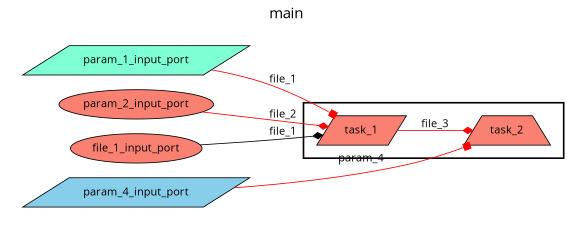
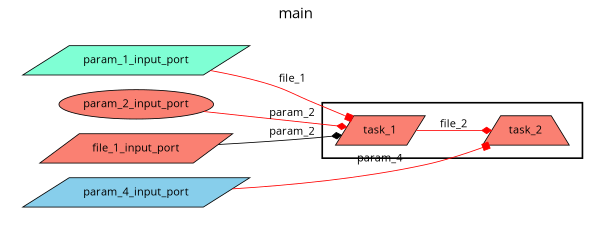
edge "param_2_input_port" -> "task_1": label "file_2" -> "param_2"
edge "task_1" -> "task_2": label "file_3" -> "file_2"
edge "file_1_input_port" -> "task_1": label "file_1" -> "param_2"
node "file_1_input_port": shape ellipse -> parallelogram
